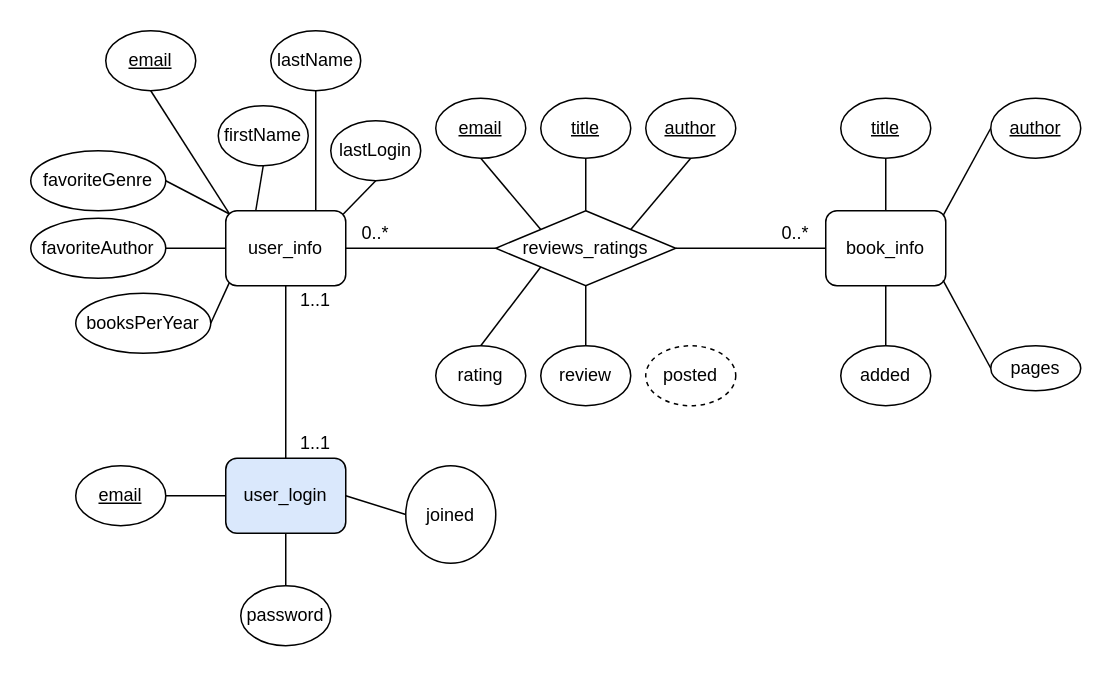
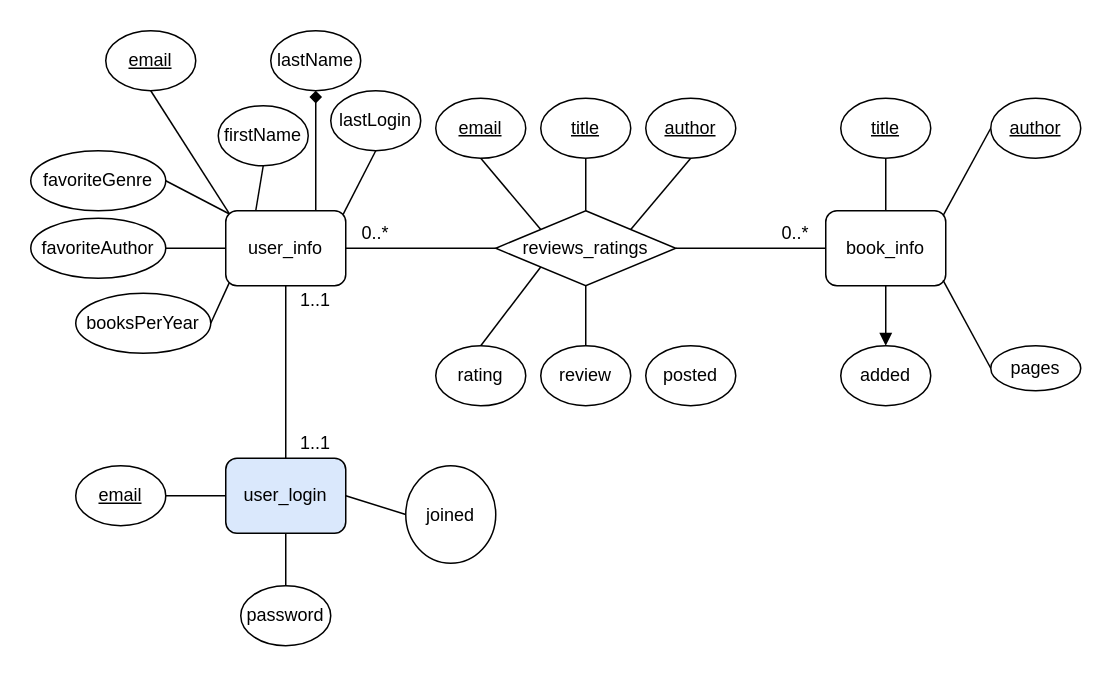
edge "lastName" -- "user_info": arrowhead none -> diamond
node "lastLogin": moved (376, 151) -> (376, 121)
edge "book_info" -- "added": arrowhead none -> block
node "posted": style dashed -> solid
